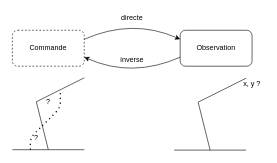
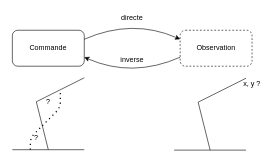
node "Commande": style dashed -> solid
node "Observation": style solid -> dashed
